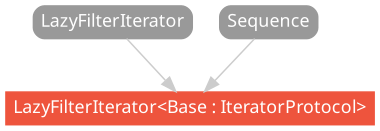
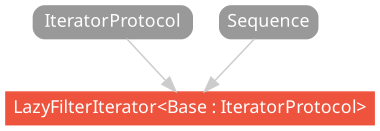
node "LazyFilterIterator": label "LazyFilterIterator" -> "IteratorProtocol"
